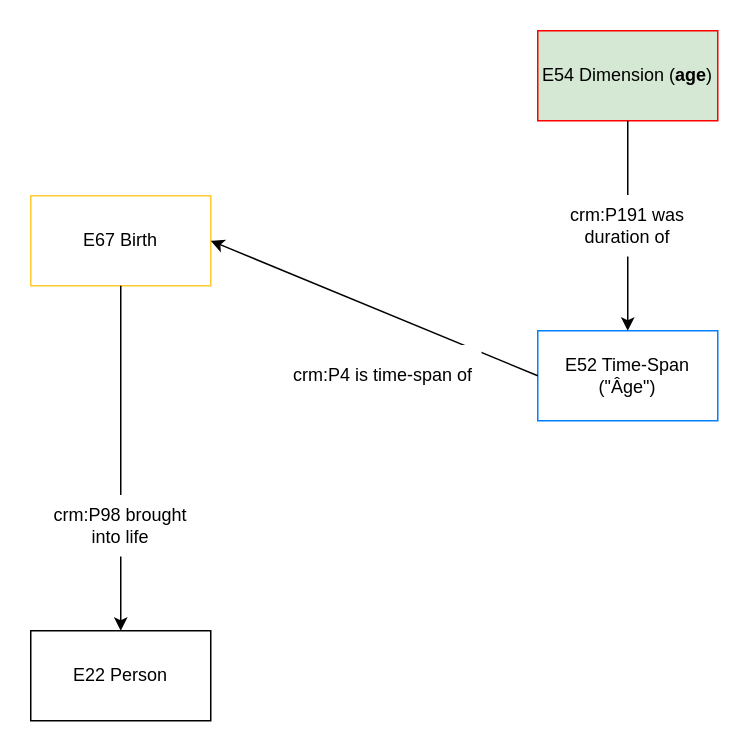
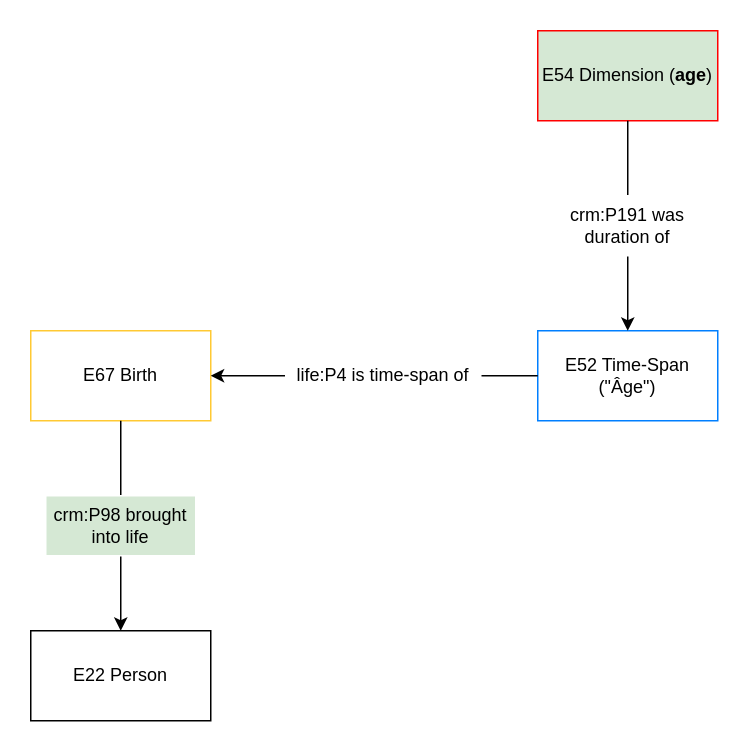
node "E67 Birth": moved (121, 241) -> (121, 376)
node "crm:P4 is time-span of": label "crm:P4 is time-span of" -> "life:P4 is time-span of"
node "crm:P98 brought into life": fillcolor #ffffff -> #d5e8d4
